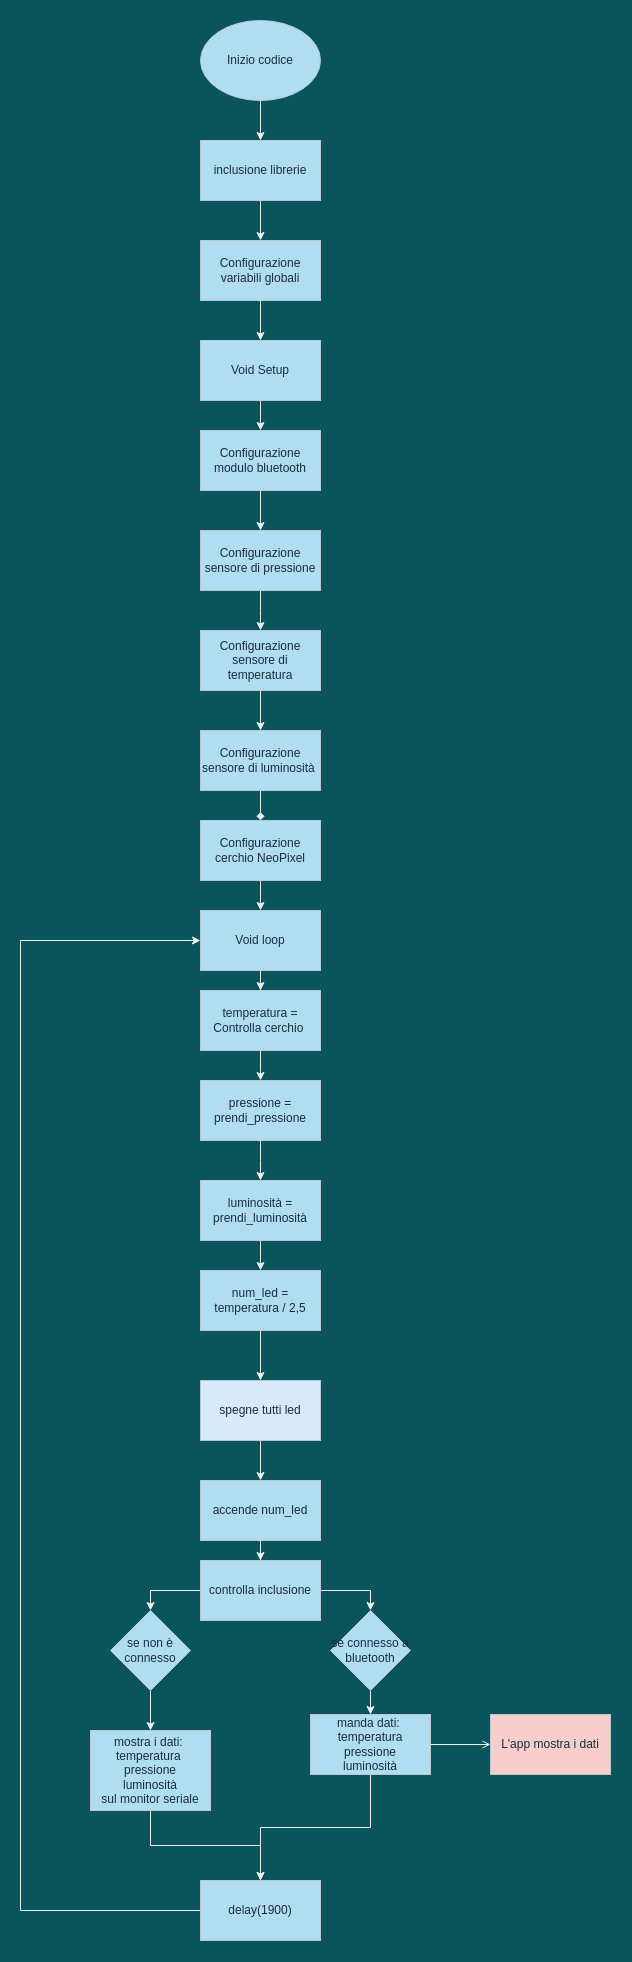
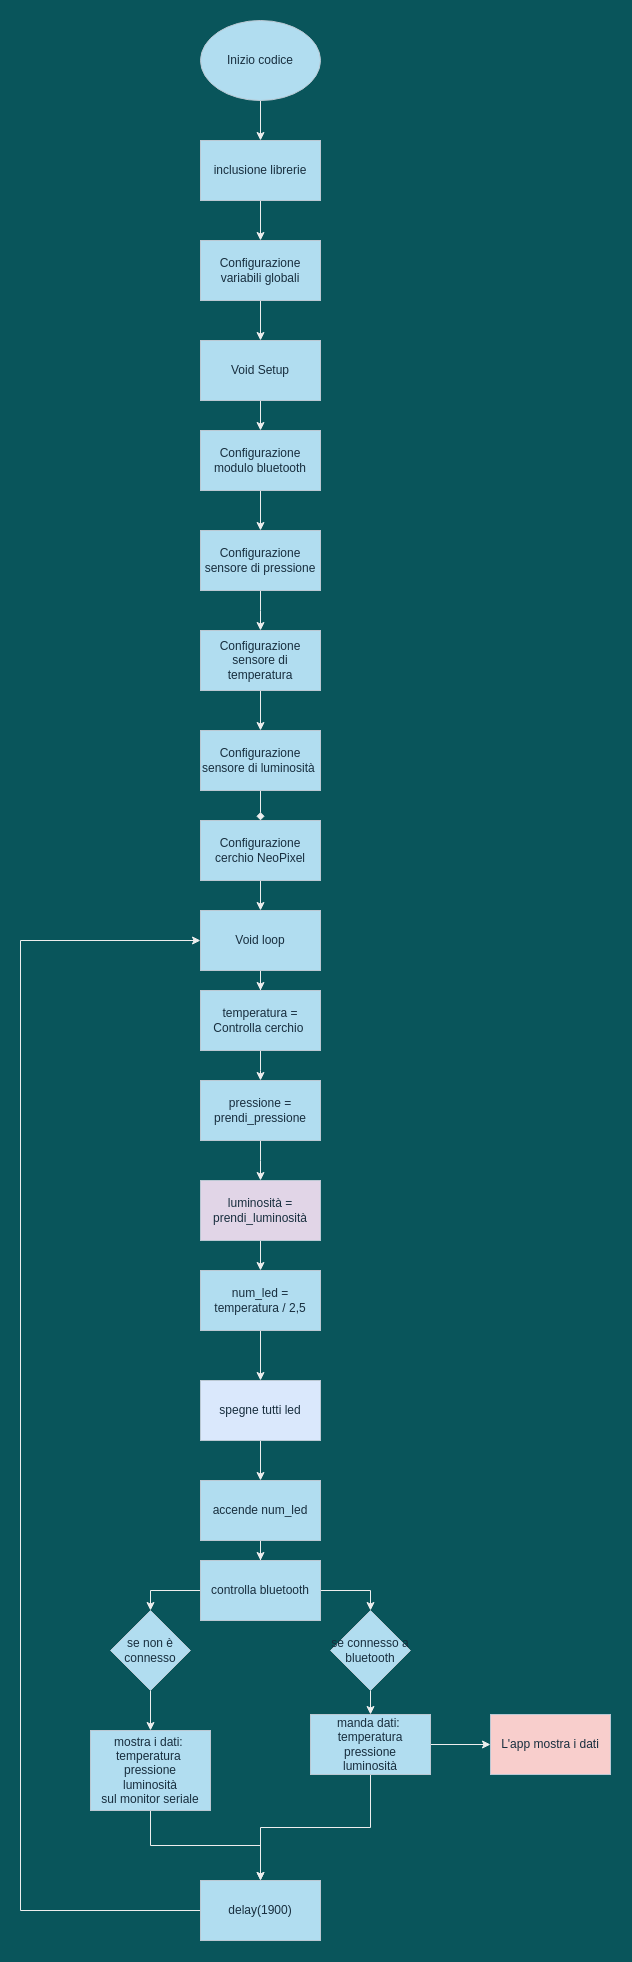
node "luminosità = prendi_luminosità": fillcolor #b1ddf0 -> #e1d5e7
node "controlla inclusione": label "controlla inclusione" -> "controlla bluetooth"
edge "manda dati: temperatura pressione luminosità" -> "L'app mostra i dati": arrowhead open -> classic
